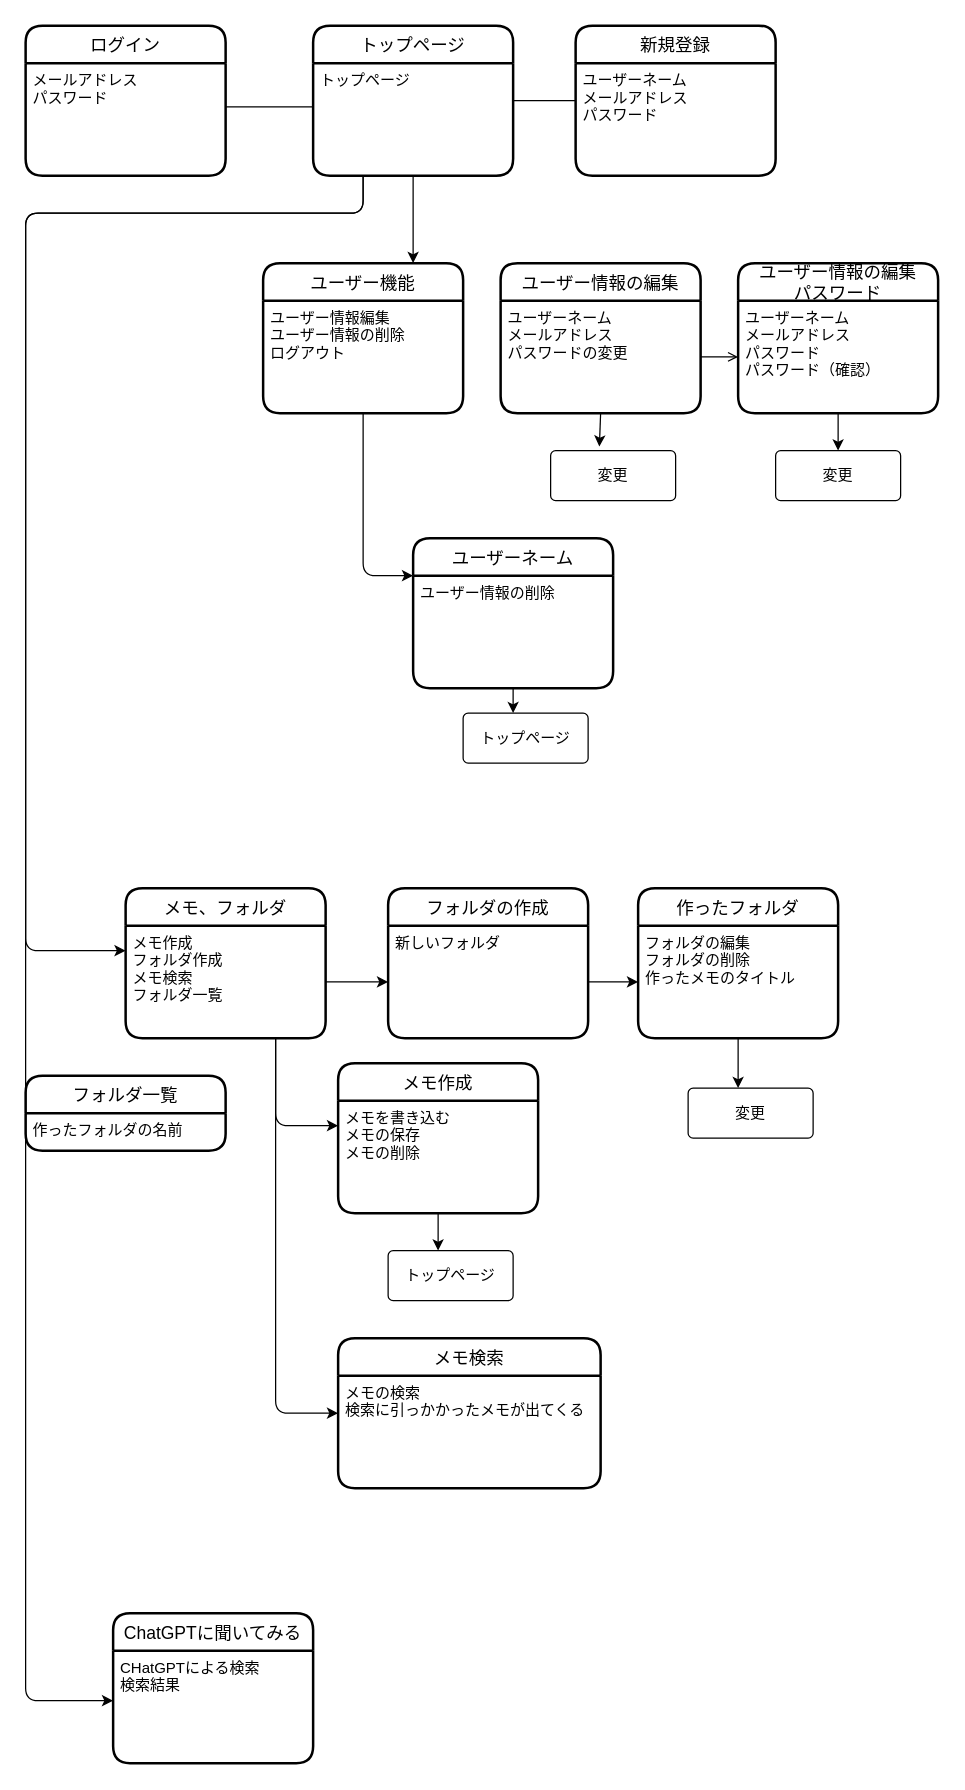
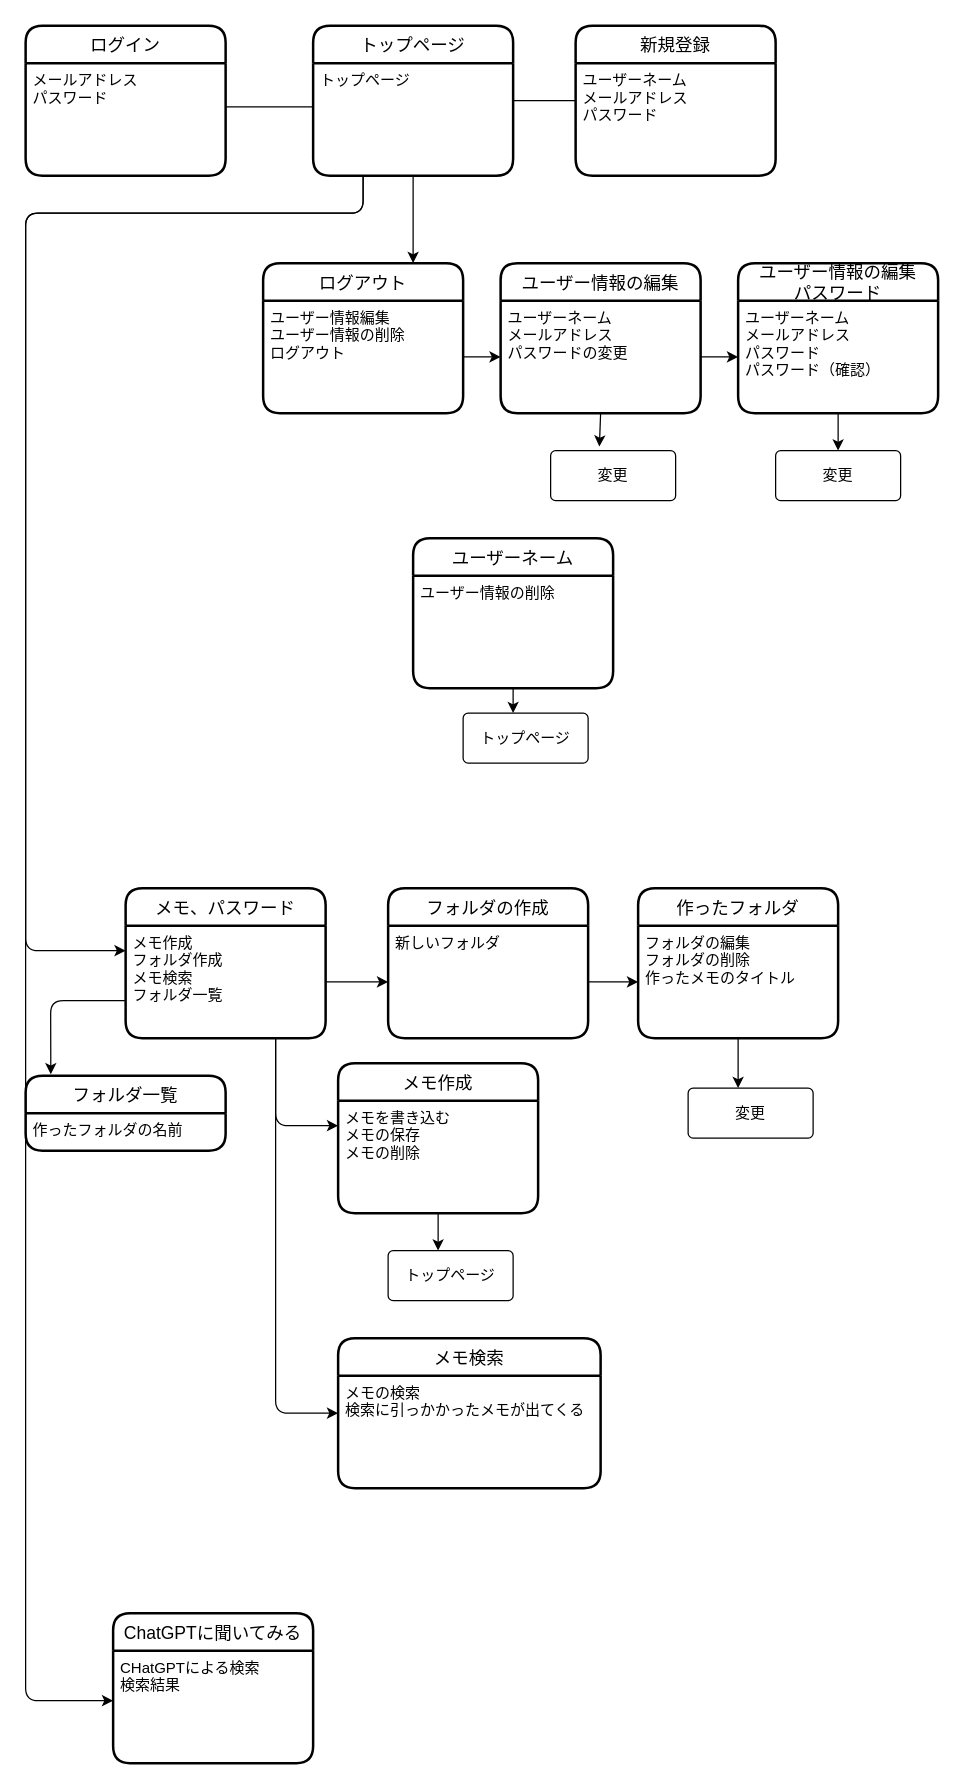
node "ユーザー機能": label "ユーザー機能" -> "ログアウト"
edge "ユーザー情報編集 ユーザー情報の削除 ログアウト" -> "ユーザーネーム メールアドレス パスワードの変更": added
edge "ユーザーネーム メールアドレス パスワードの変更" -> "ユーザーネーム メールアドレス パスワード パスワード（確認）": arrowhead open -> classic
edge "ユーザー情報編集 ユーザー情報の削除 ログアウト" -> "ユーザー情報の削除": removed
node "メモ、フォルダ": label "メモ、フォルダ" -> "メモ、パスワード"
edge "メモ作成 フォルダ作成 メモ検索 フォルダ一覧" -> "フォルダ一覧": added
